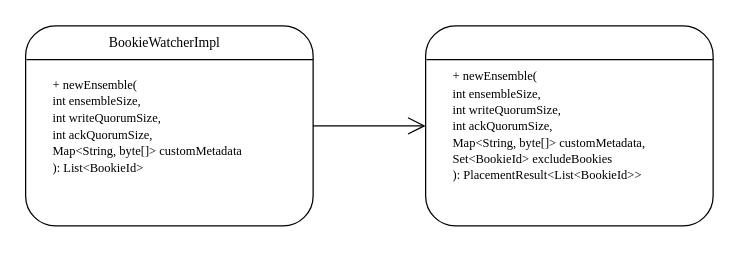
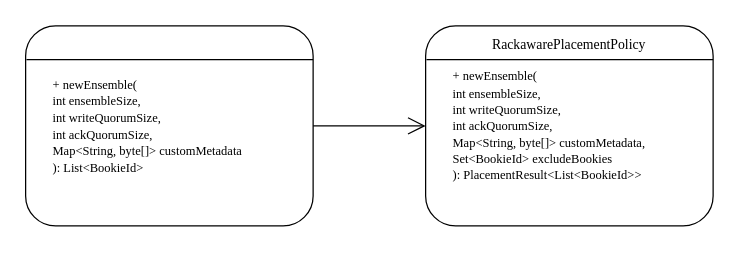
node "BookieWatcherImpl": removed
node "RackawarePlacementPolicy": added
